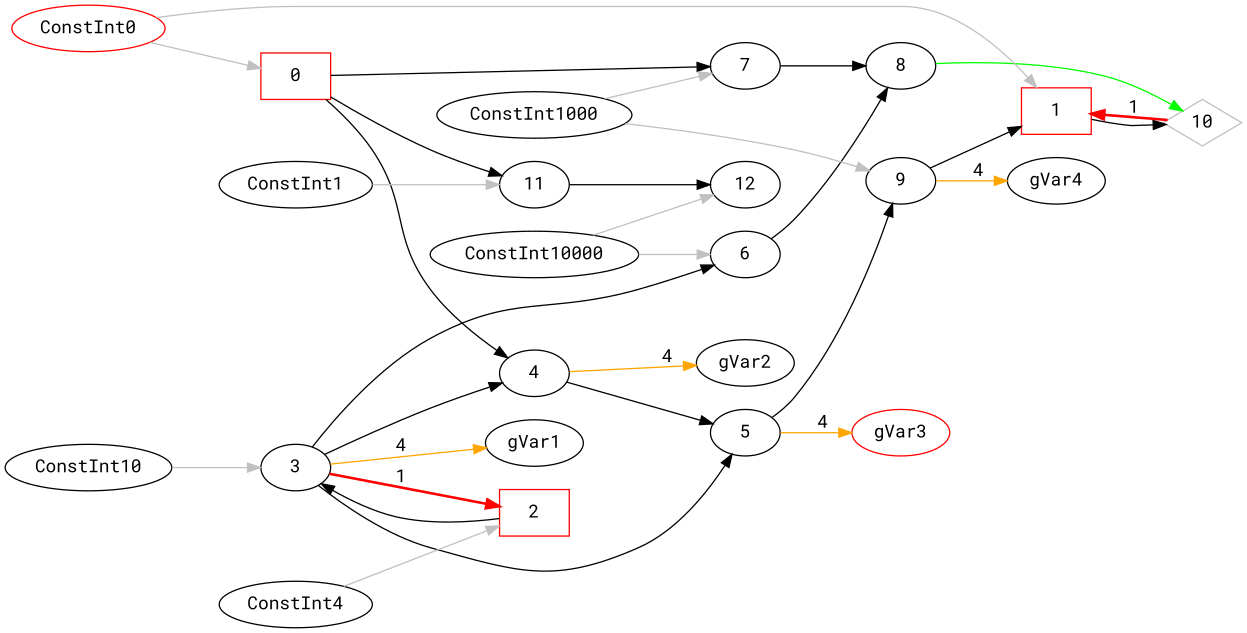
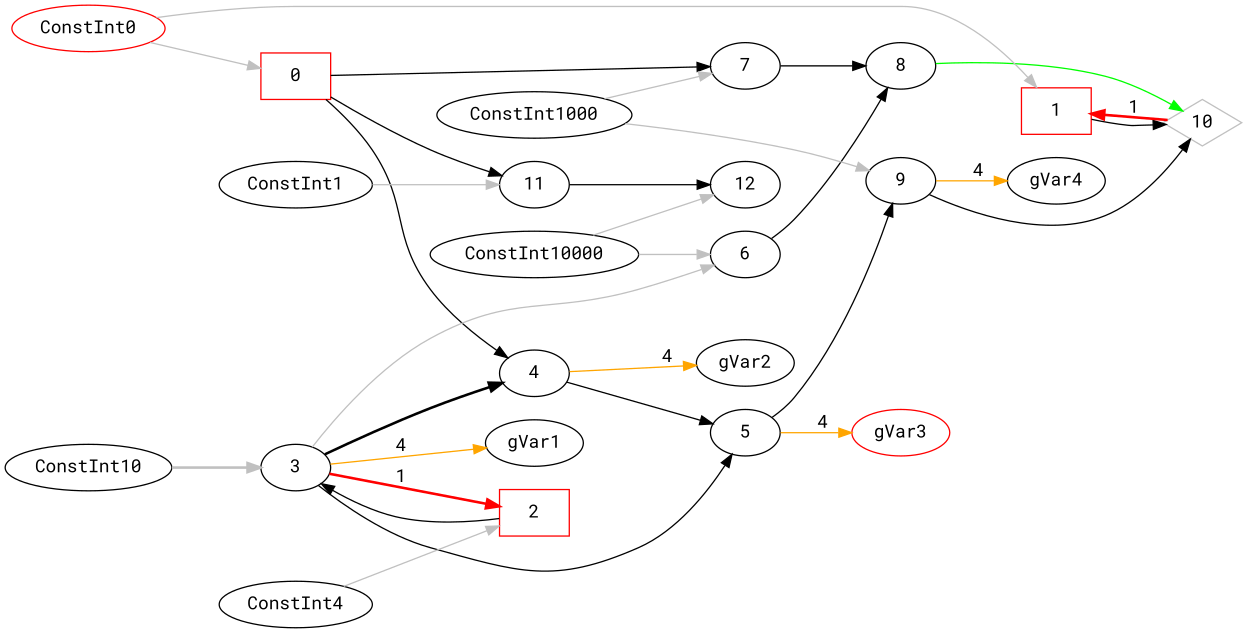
edge "9" -> "1": now "9" -> "10"
edge "3" -> "6": color black -> gray
edge "3" -> "4": style solid -> bold
edge "ConstInt10" -> "3": style solid -> bold
